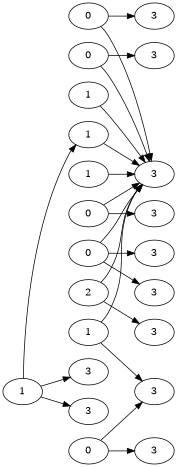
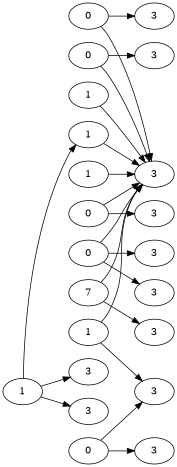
node "2": label "2" -> "7"
